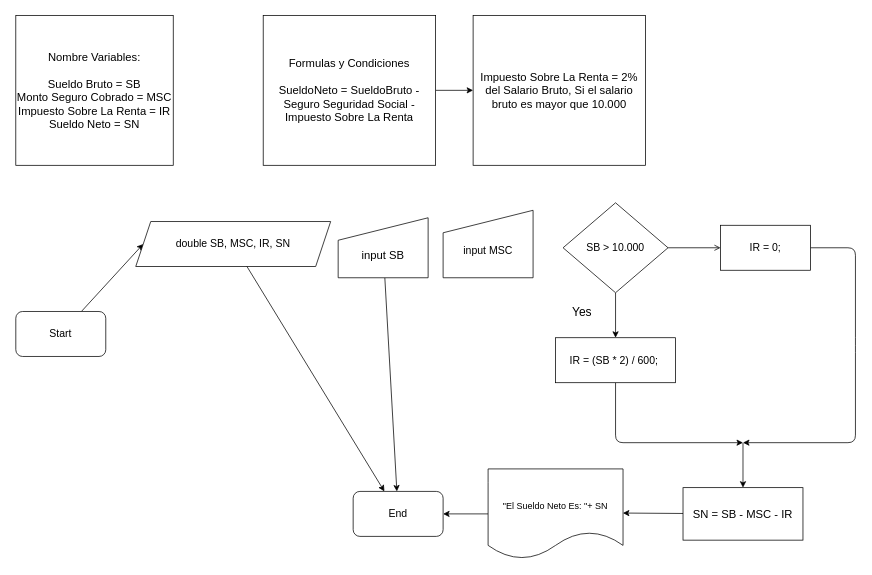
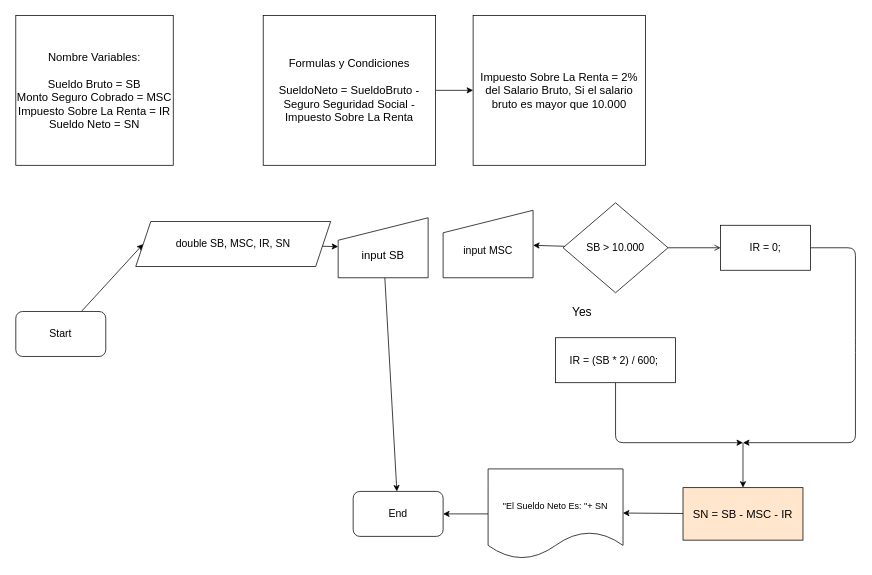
edge "SB > 10.000" -> "IR = (SB * 2) / 600;": now "SB > 10.000" -> "input MSC"
edge "double SB, MSC, IR, SN" -> "End": now "double SB, MSC, IR, SN" -> "input SB"
node "SN = SB - MSC - IR": fillcolor #ffffff -> #ffe6cc
